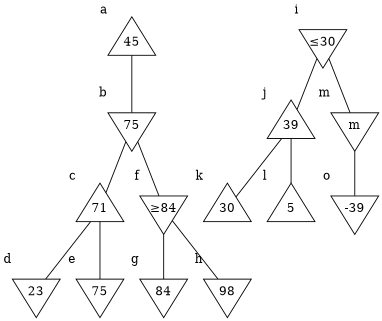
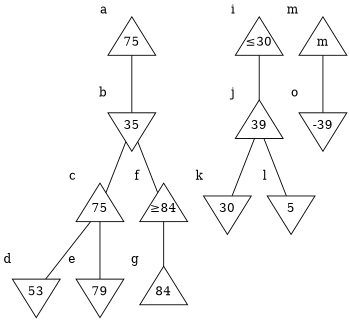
node "45 a": label "45 a" -> "75 a"
node "≤30 i": shape invtriangle -> triangle
edge "≤30 i" -- "m m": removed
node "75 b": label "75 b" -> "35 b"
node "m m": shape invtriangle -> triangle
node "71 c": label "71 c" -> "75 c"
node "≥84 f": shape invtriangle -> triangle
node "30 k": shape triangle -> invtriangle
node "5 l": shape triangle -> invtriangle
node "23 d": label "23 d" -> "53 d"
node "75 e": label "75 e" -> "79 e"
node "84 g": shape invtriangle -> triangle
node "98 h": removed
